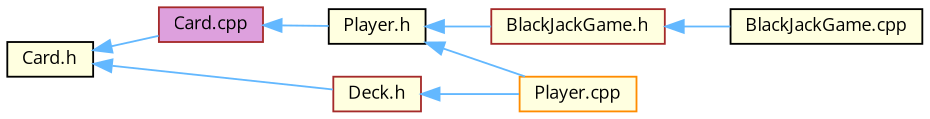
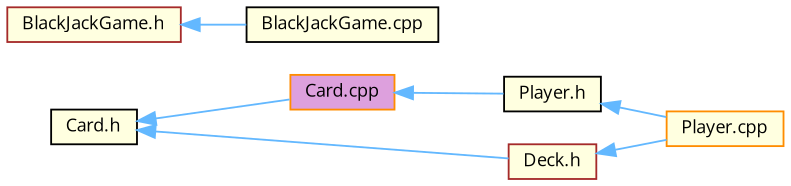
node "Card.cpp": color brown -> darkorange
edge "BlackJackGame.h" -> "Player.h": removed
